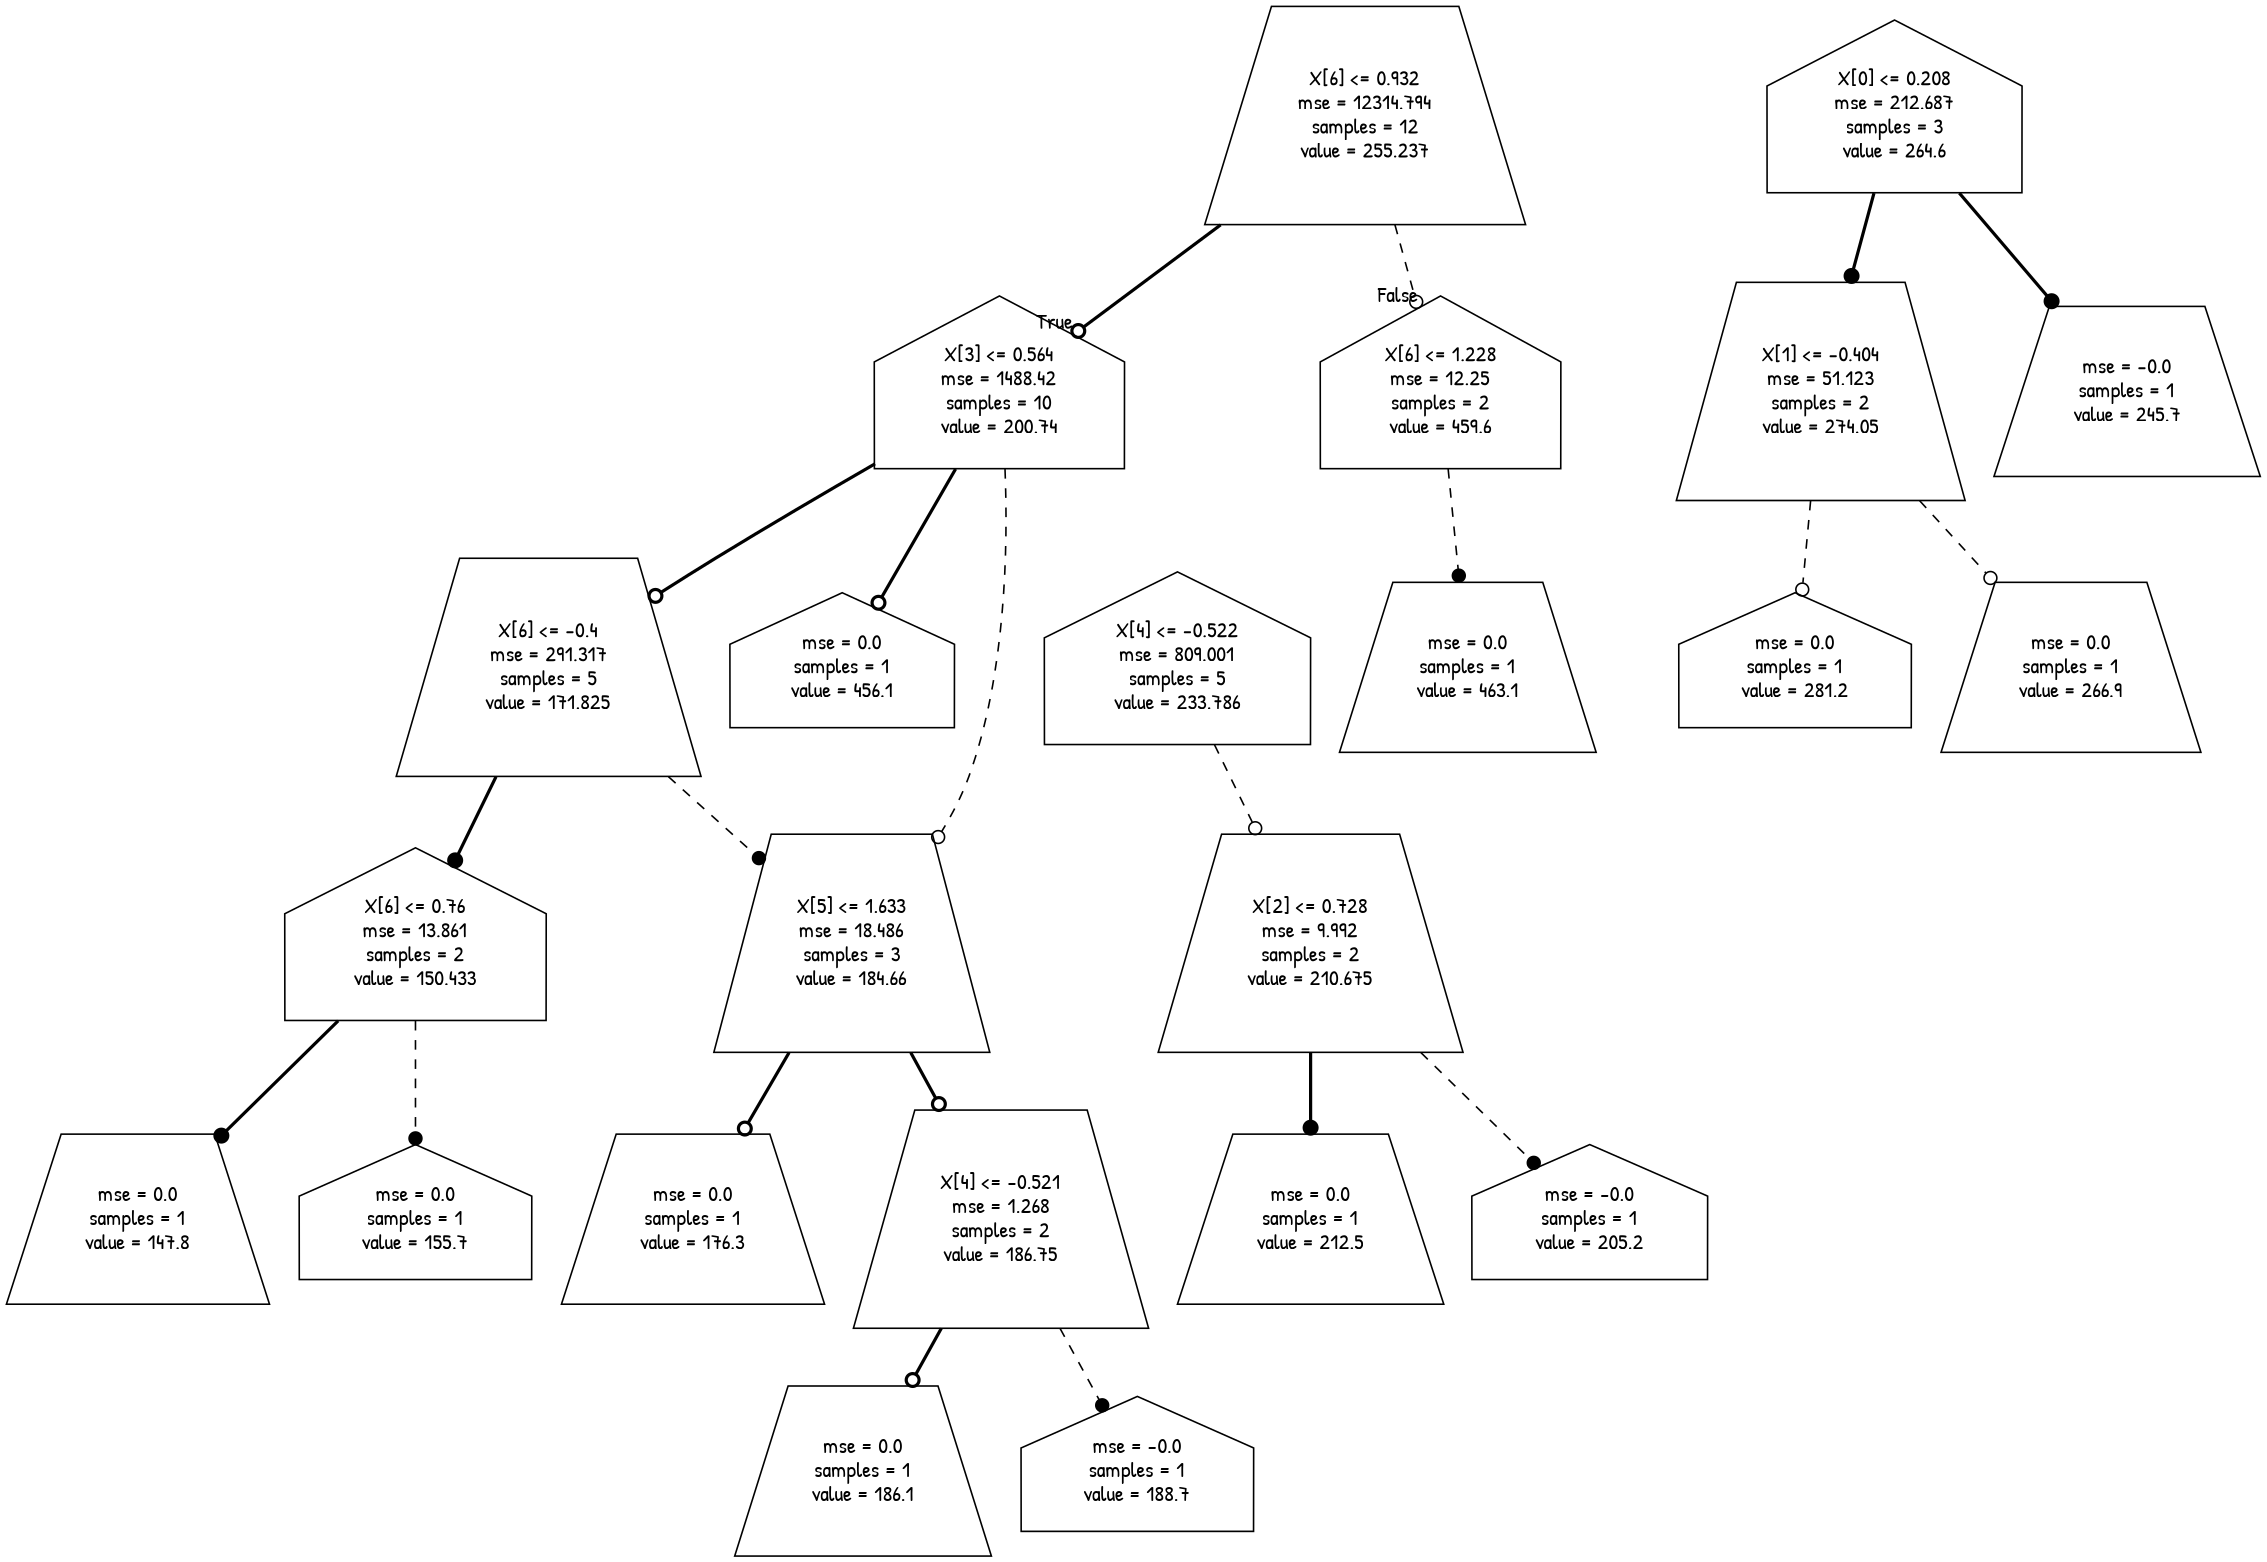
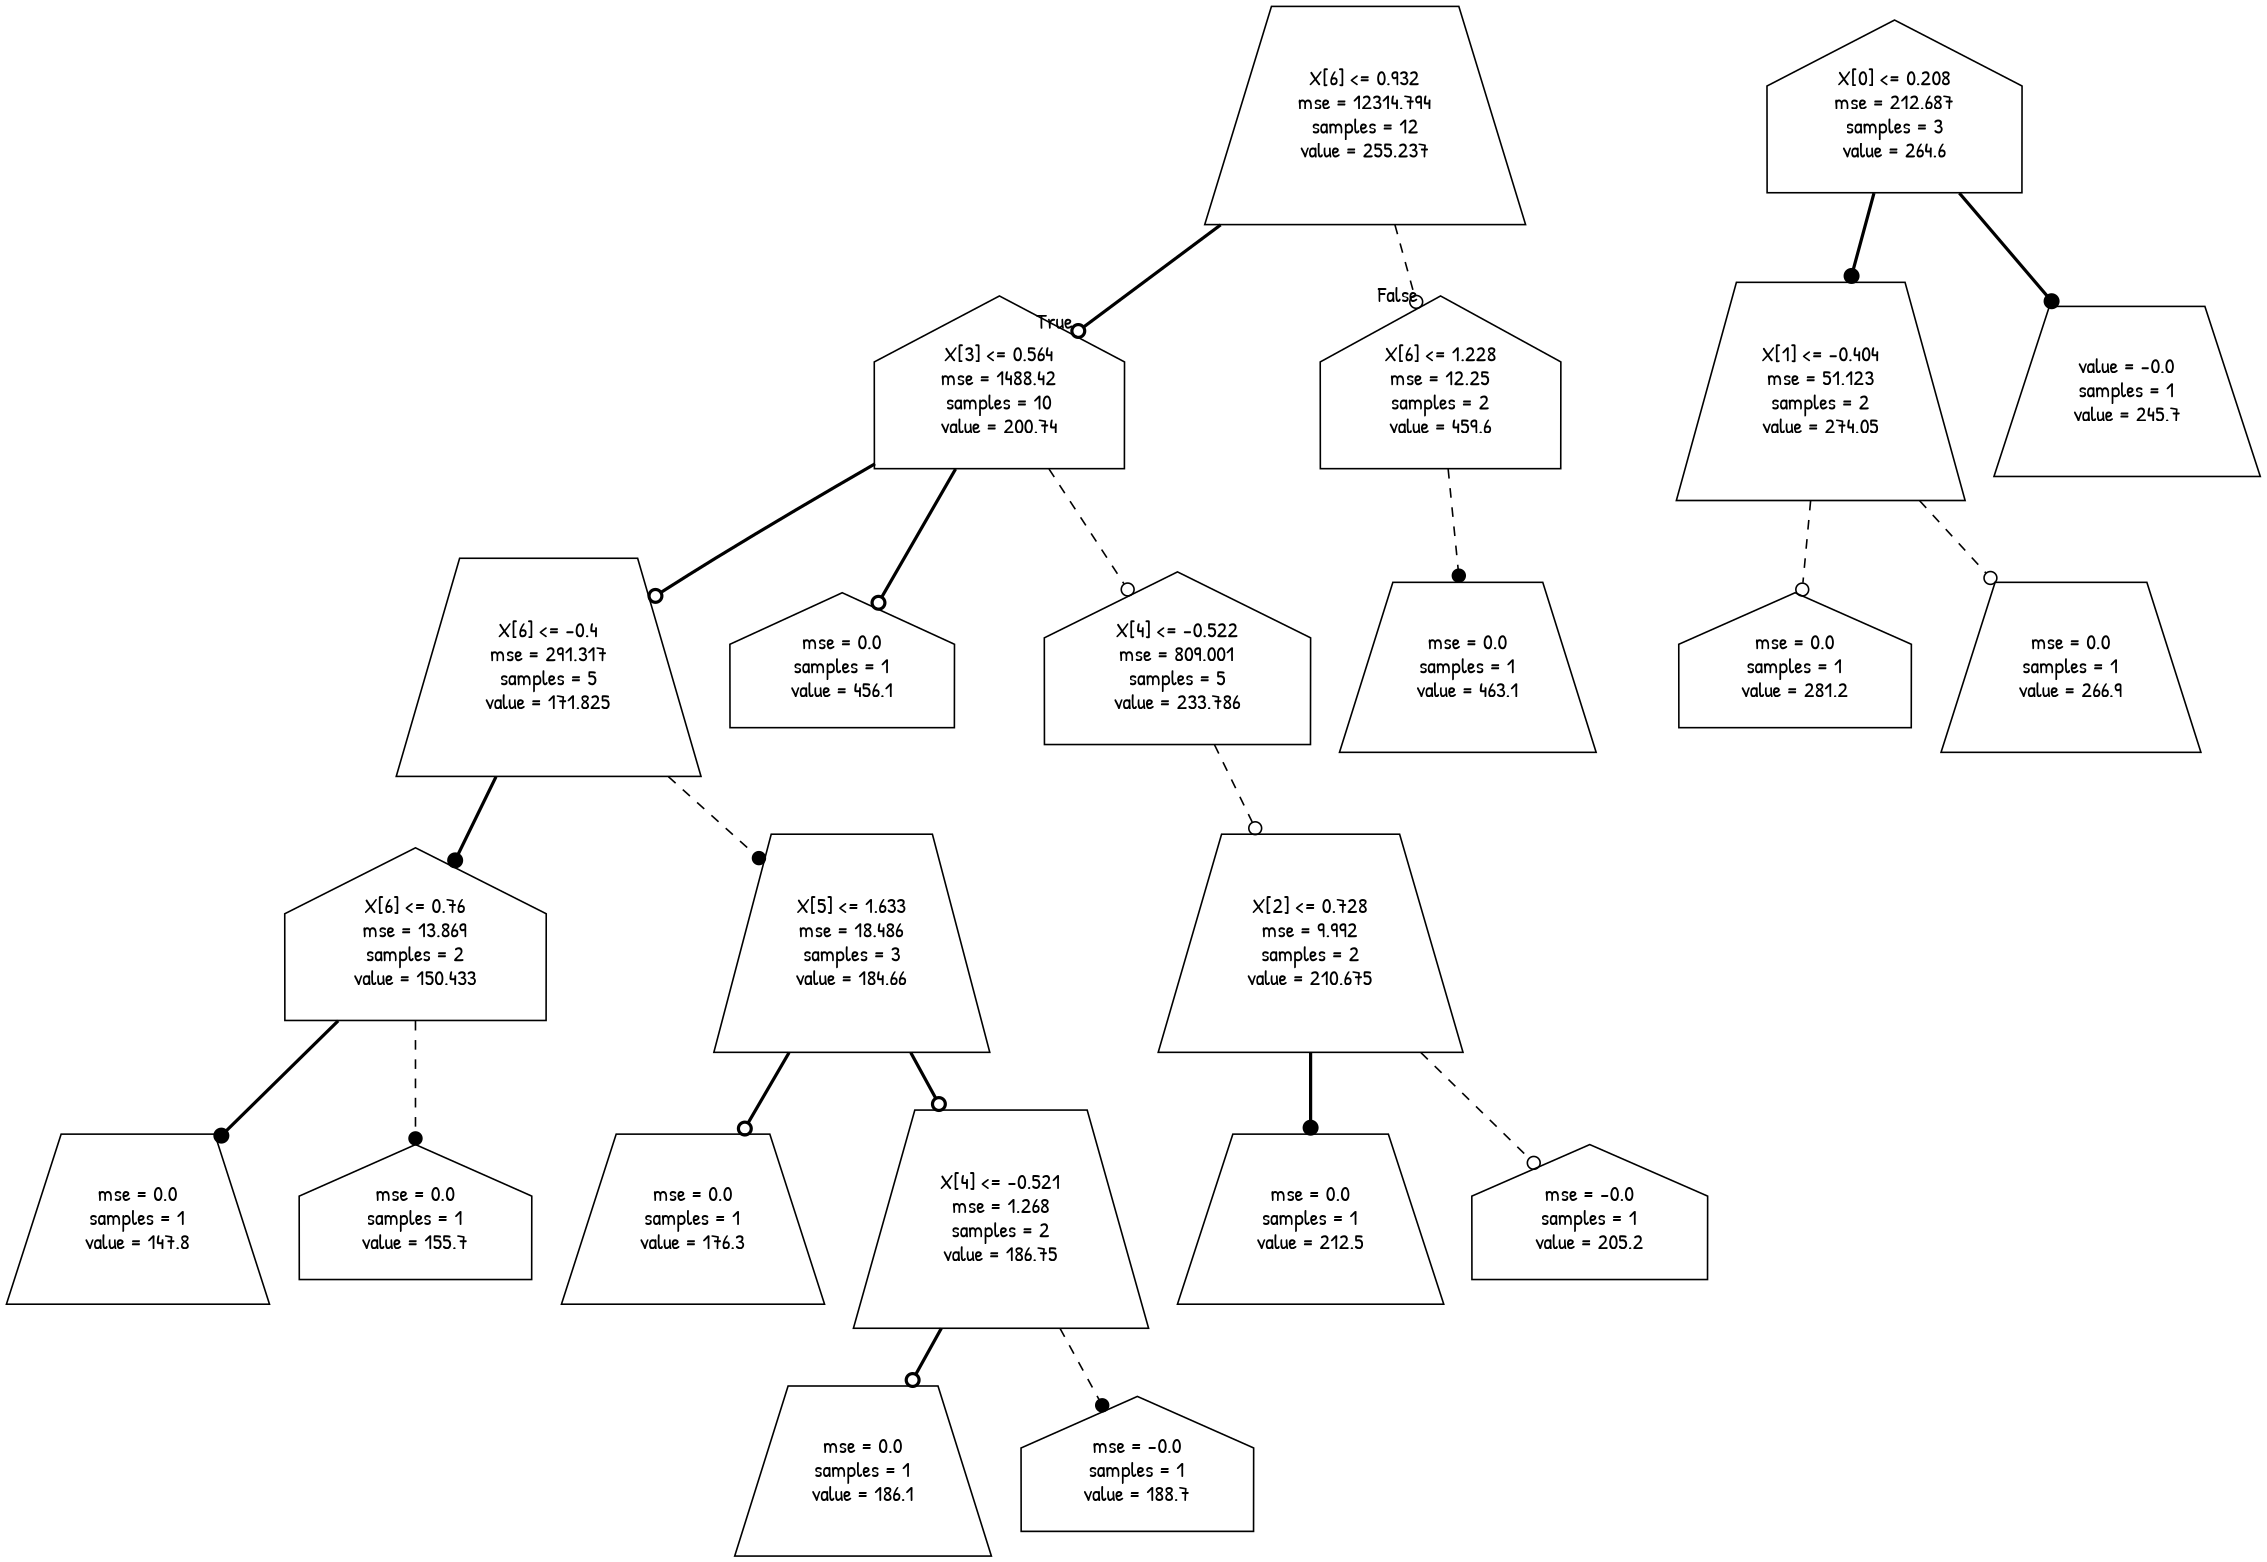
node "mse = -0.0 samples = 1 value = 245.7": label "mse = -0.0 samples = 1 value = 245.7" -> "value = -0.0 samples = 1 value = 245.7"
edge "X[3] <= 0.564 mse = 1488.42 samples = 10 value = 200.74" -> "X[5] <= 1.633 mse = 18.486 samples = 3 value = 184.66": now "X[3] <= 0.564 mse = 1488.42 samples = 10 value = 200.74" -> "X[4] <= -0.522 mse = 809.001 samples = 5 value = 233.786"
node "X[6] <= 0.76 mse = 13.861 samples = 2 value = 150.433": label "X[6] <= 0.76 mse = 13.861 samples = 2 value = 150.433" -> "X[6] <= 0.76 mse = 13.869 samples = 2 value = 150.433"
edge "X[2] <= 0.728 mse = 9.992 samples = 2 value = 210.675" -> "mse = -0.0 samples = 1 value = 205.2": arrowhead dot -> odot
